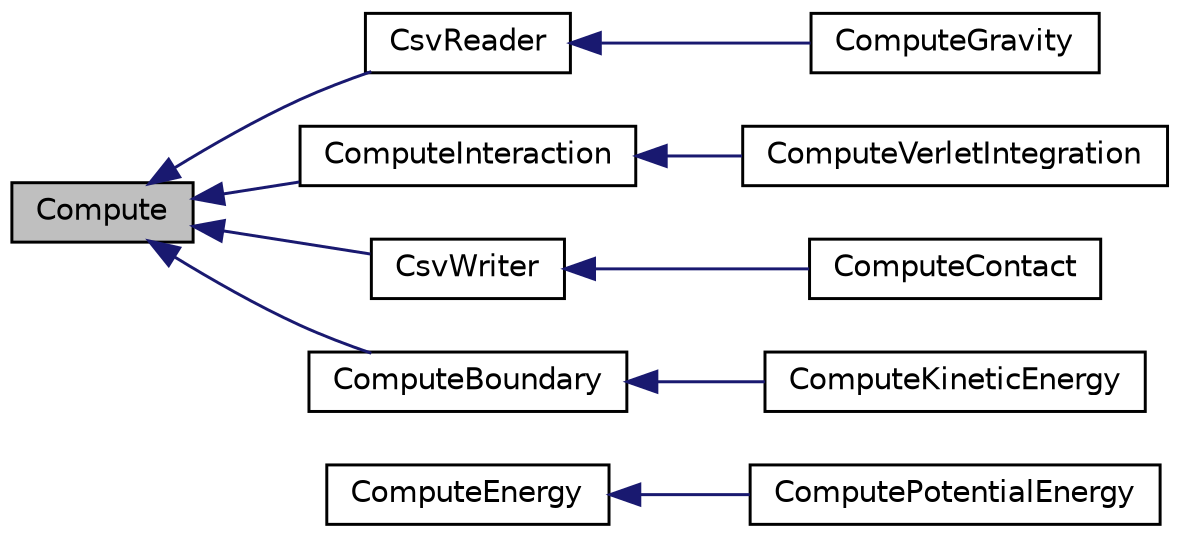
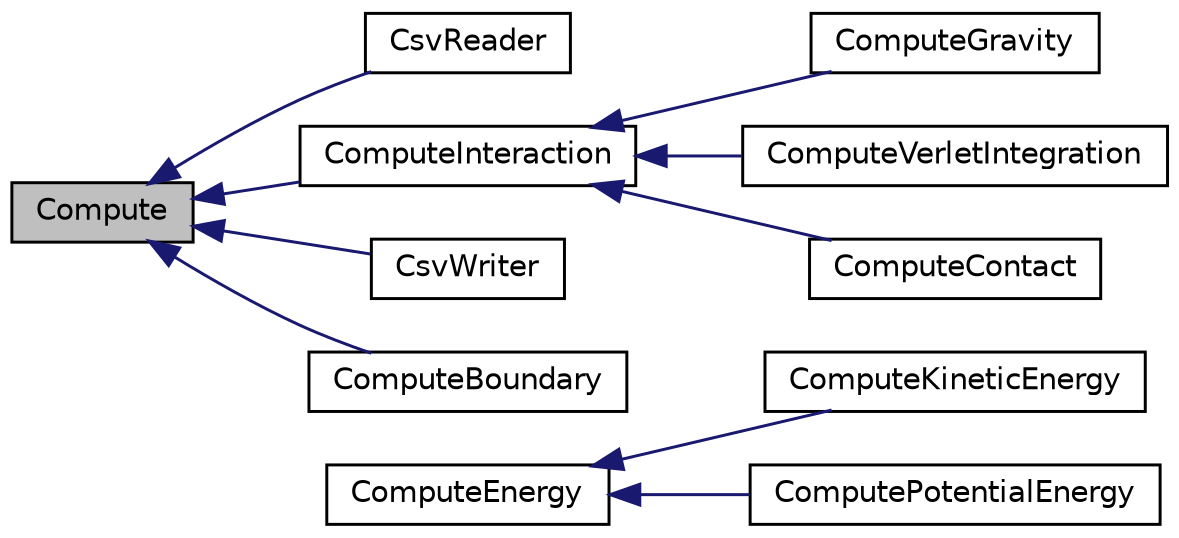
edge "ComputeGravity" -> "CsvReader": now "ComputeGravity" -> "ComputeInteraction"
edge "ComputeContact" -> "CsvWriter": now "ComputeContact" -> "ComputeInteraction"
edge "ComputeKineticEnergy" -> "ComputeBoundary": now "ComputeKineticEnergy" -> "ComputeEnergy"
